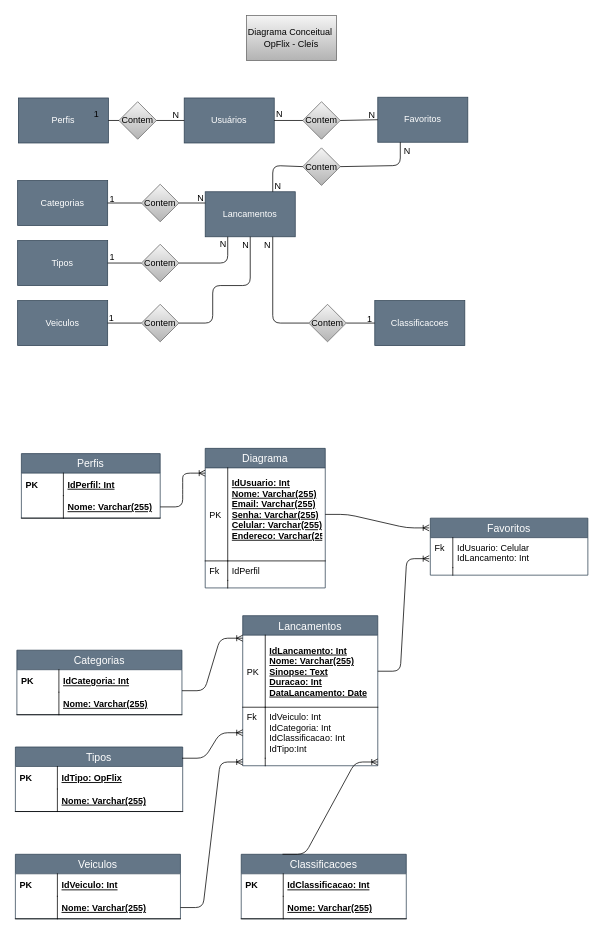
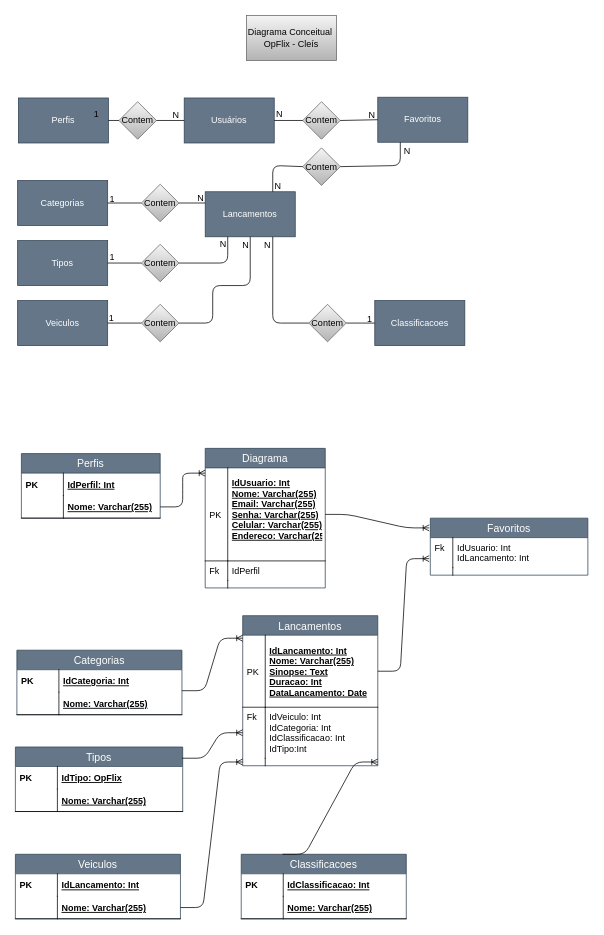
node "IdUsuario: Celular IdLancamento: Int": label "IdUsuario: Celular IdLancamento: Int" -> "IdUsuario: Int IdLancamento: Int"
node "IdVeiculo: Int": label "IdVeiculo: Int" -> "IdLancamento: Int"
